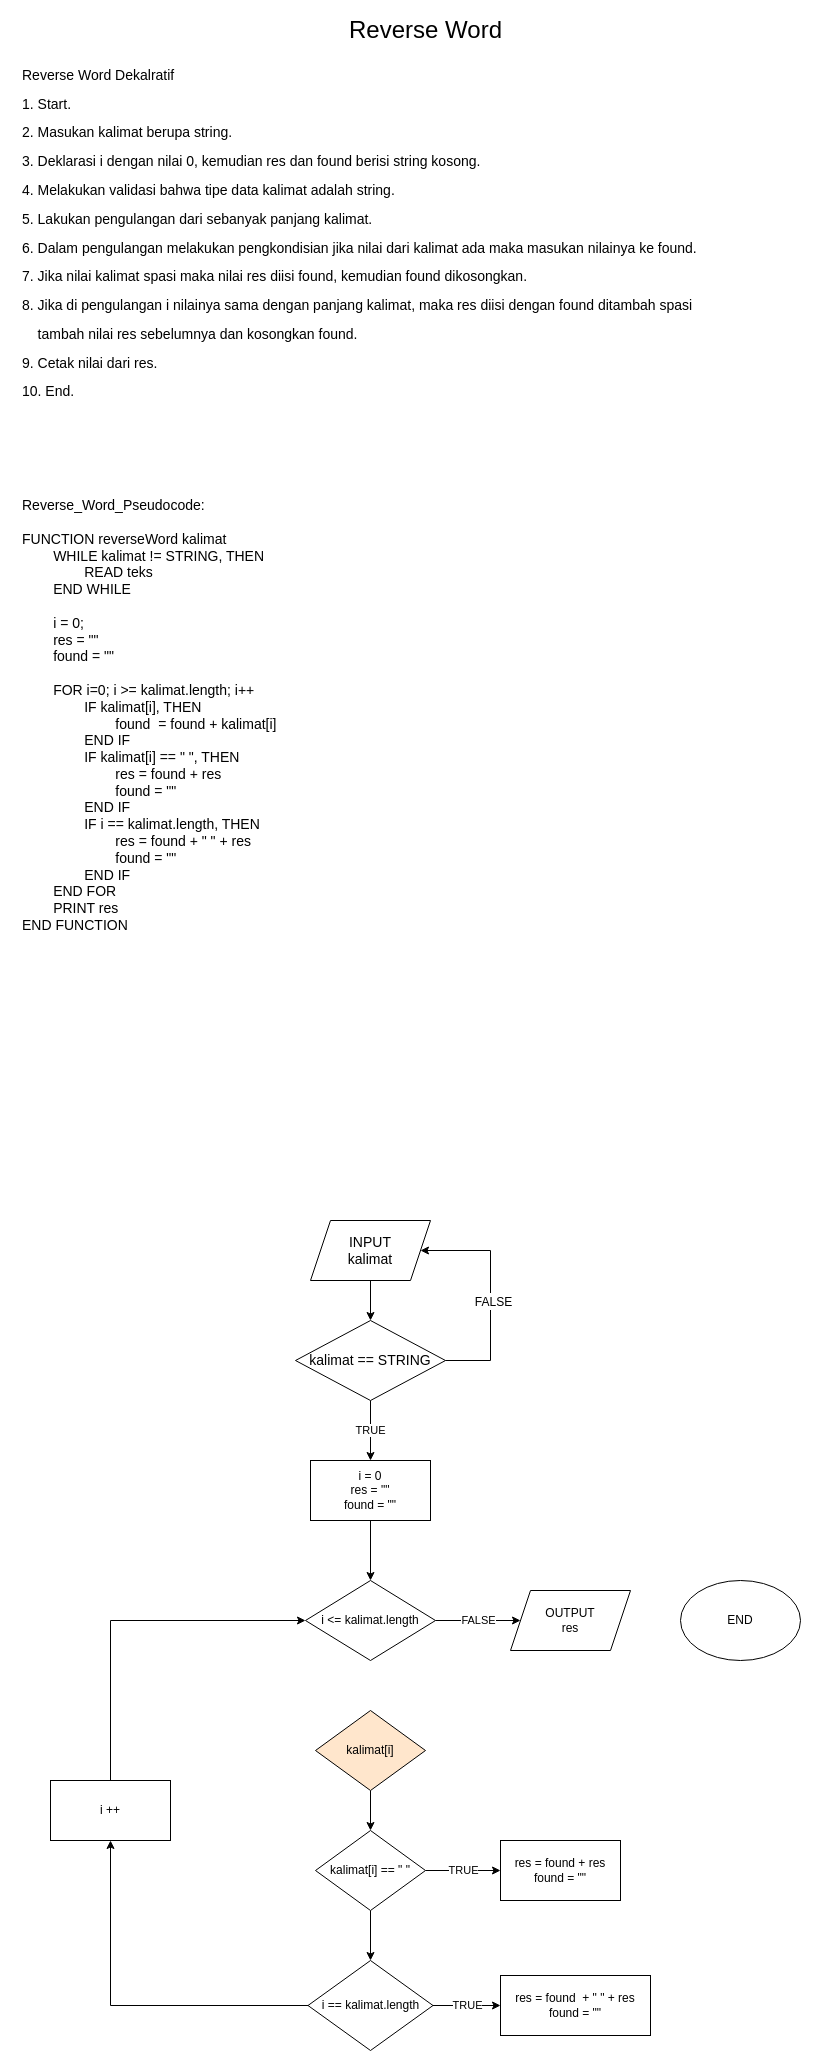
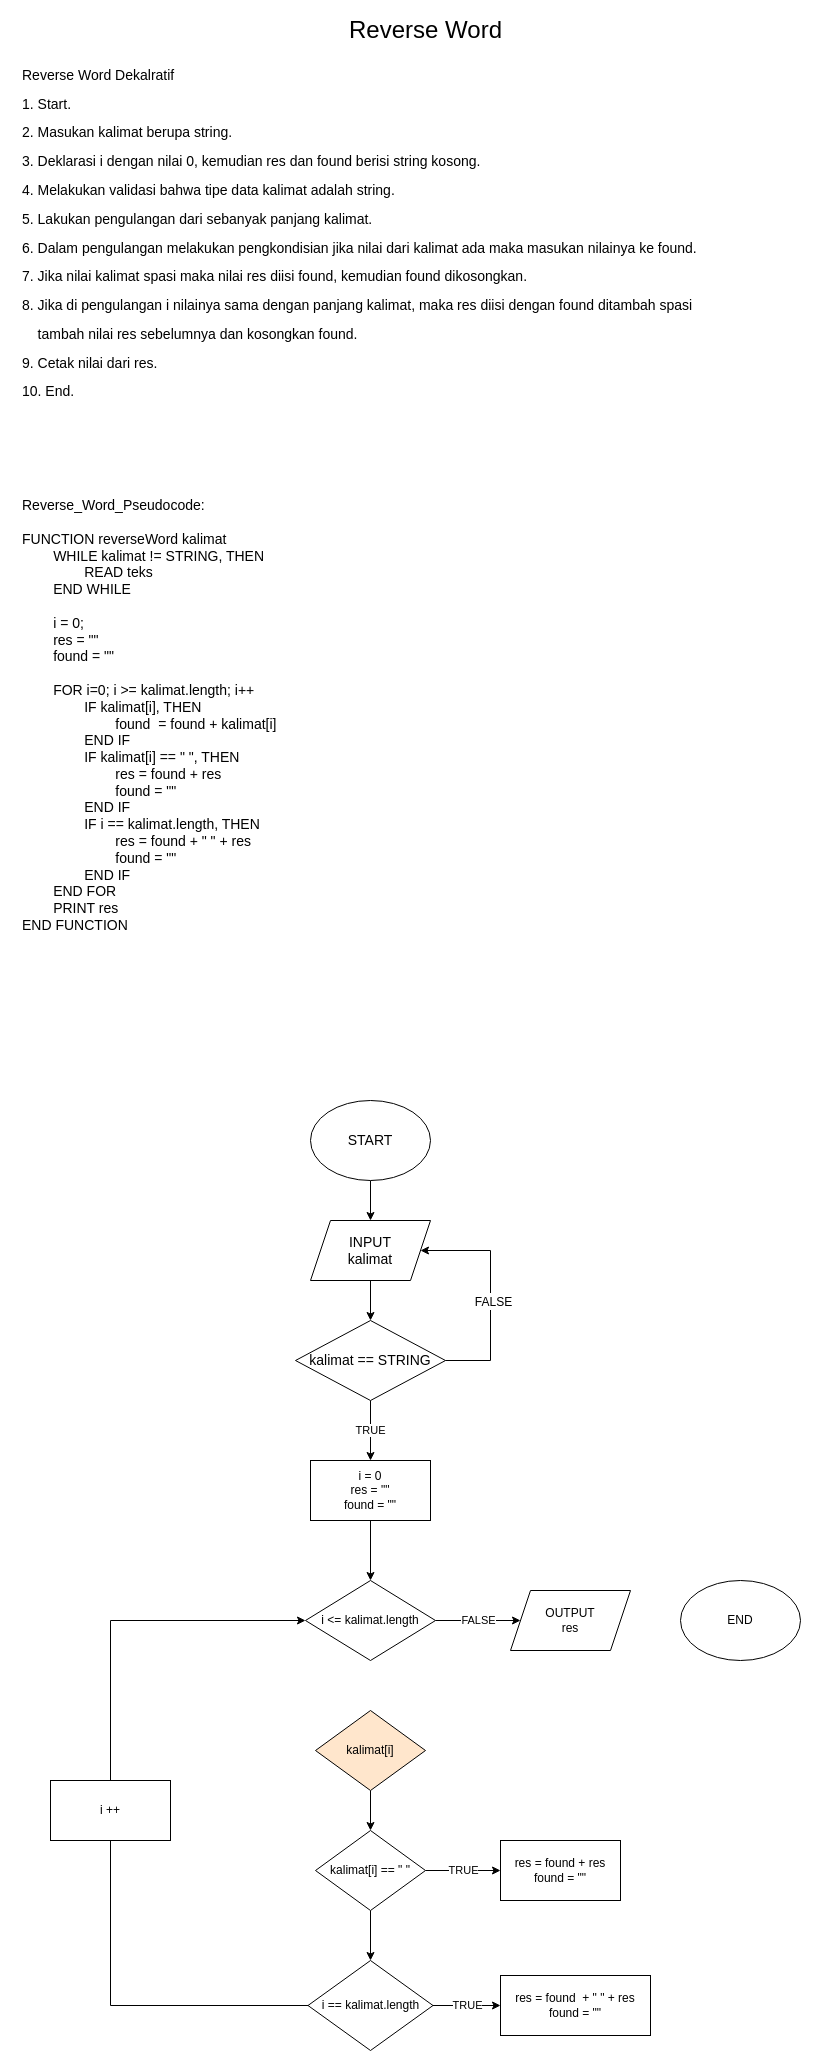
node "START": added
edge "START" -> "INPUT kalimat": added
edge "i == kalimat.length" -> "i ++": arrowhead classic -> none
